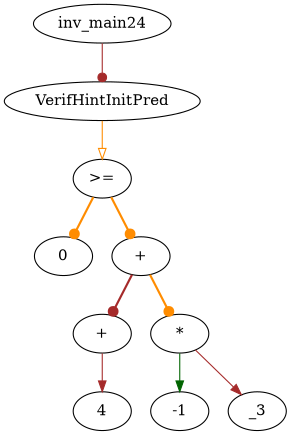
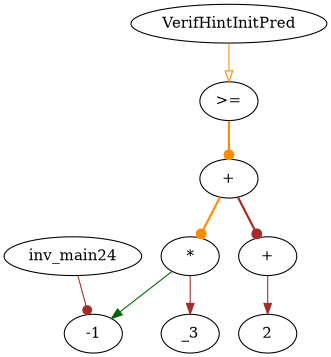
edge "inv_main24" -> "VerifHintInitPred": now "inv_main24" -> "-1"
node "0": removed
node "4": label "4" -> "2"
